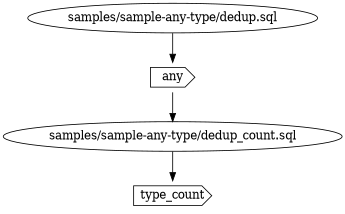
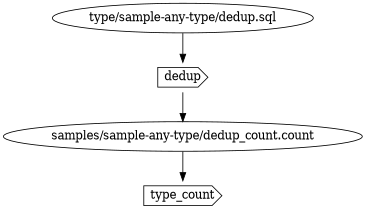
node "samples/sample-any-type/dedup.sql": label "samples/sample-any-type/dedup.sql" -> "type/sample-any-type/dedup.sql"
node "any": label "any" -> "dedup"
node "samples/sample-any-type/dedup_count.sql": label "samples/sample-any-type/dedup_count.sql" -> "samples/sample-any-type/dedup_count.count"
